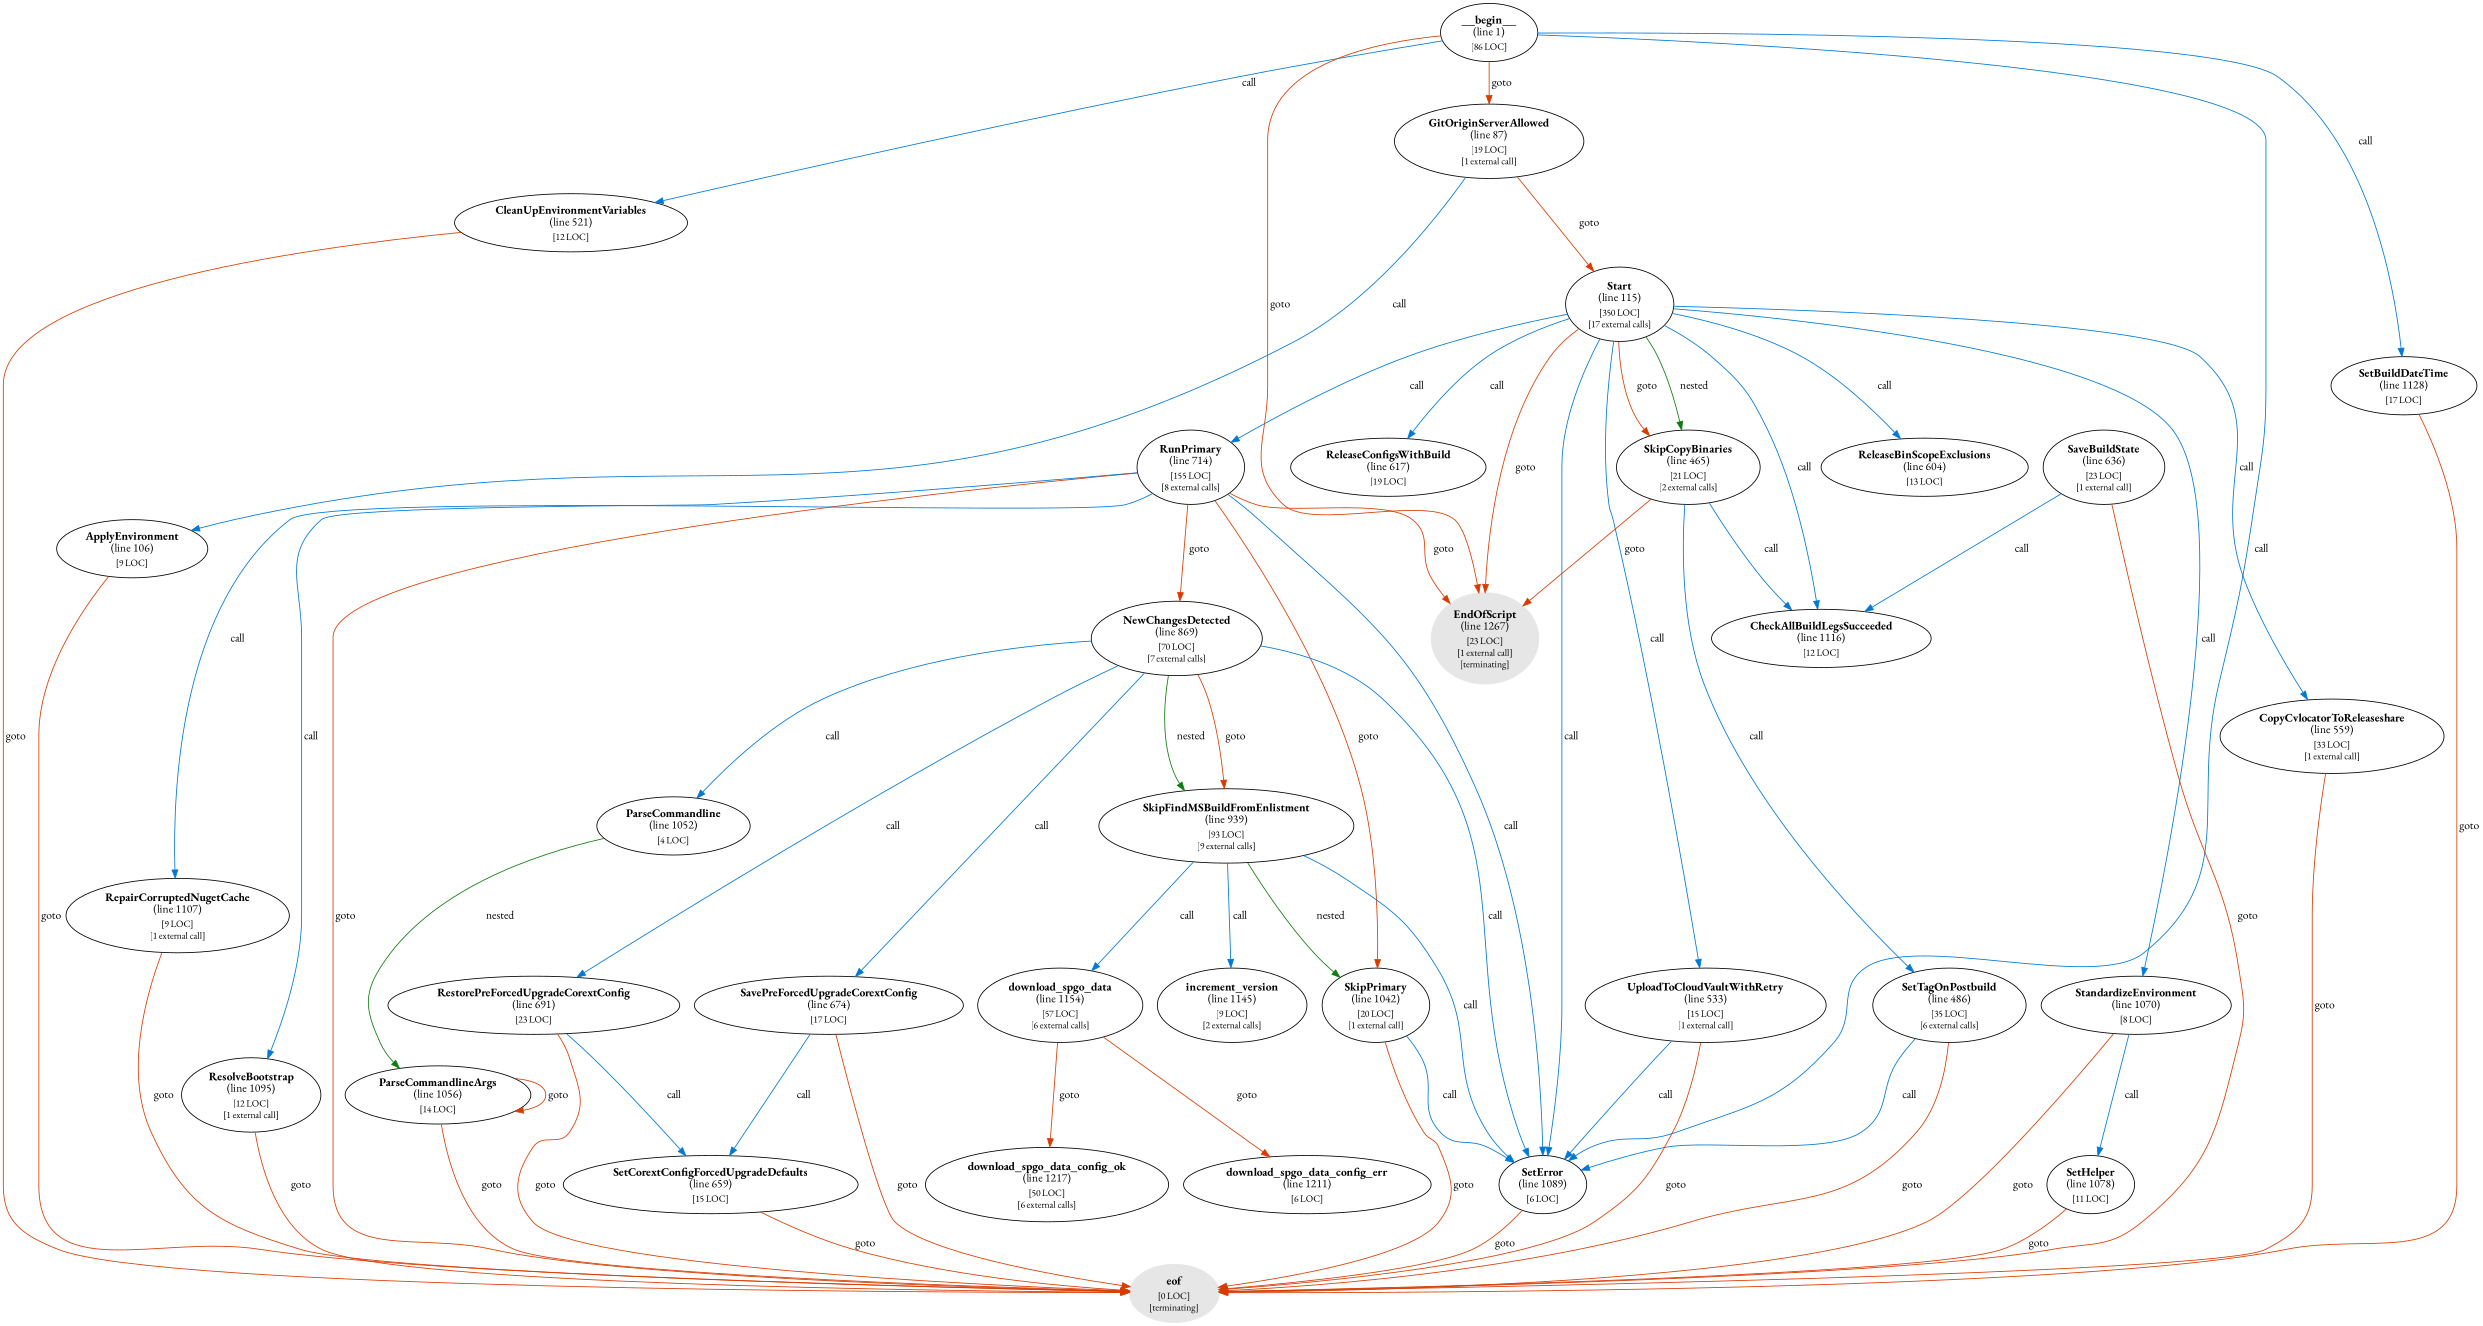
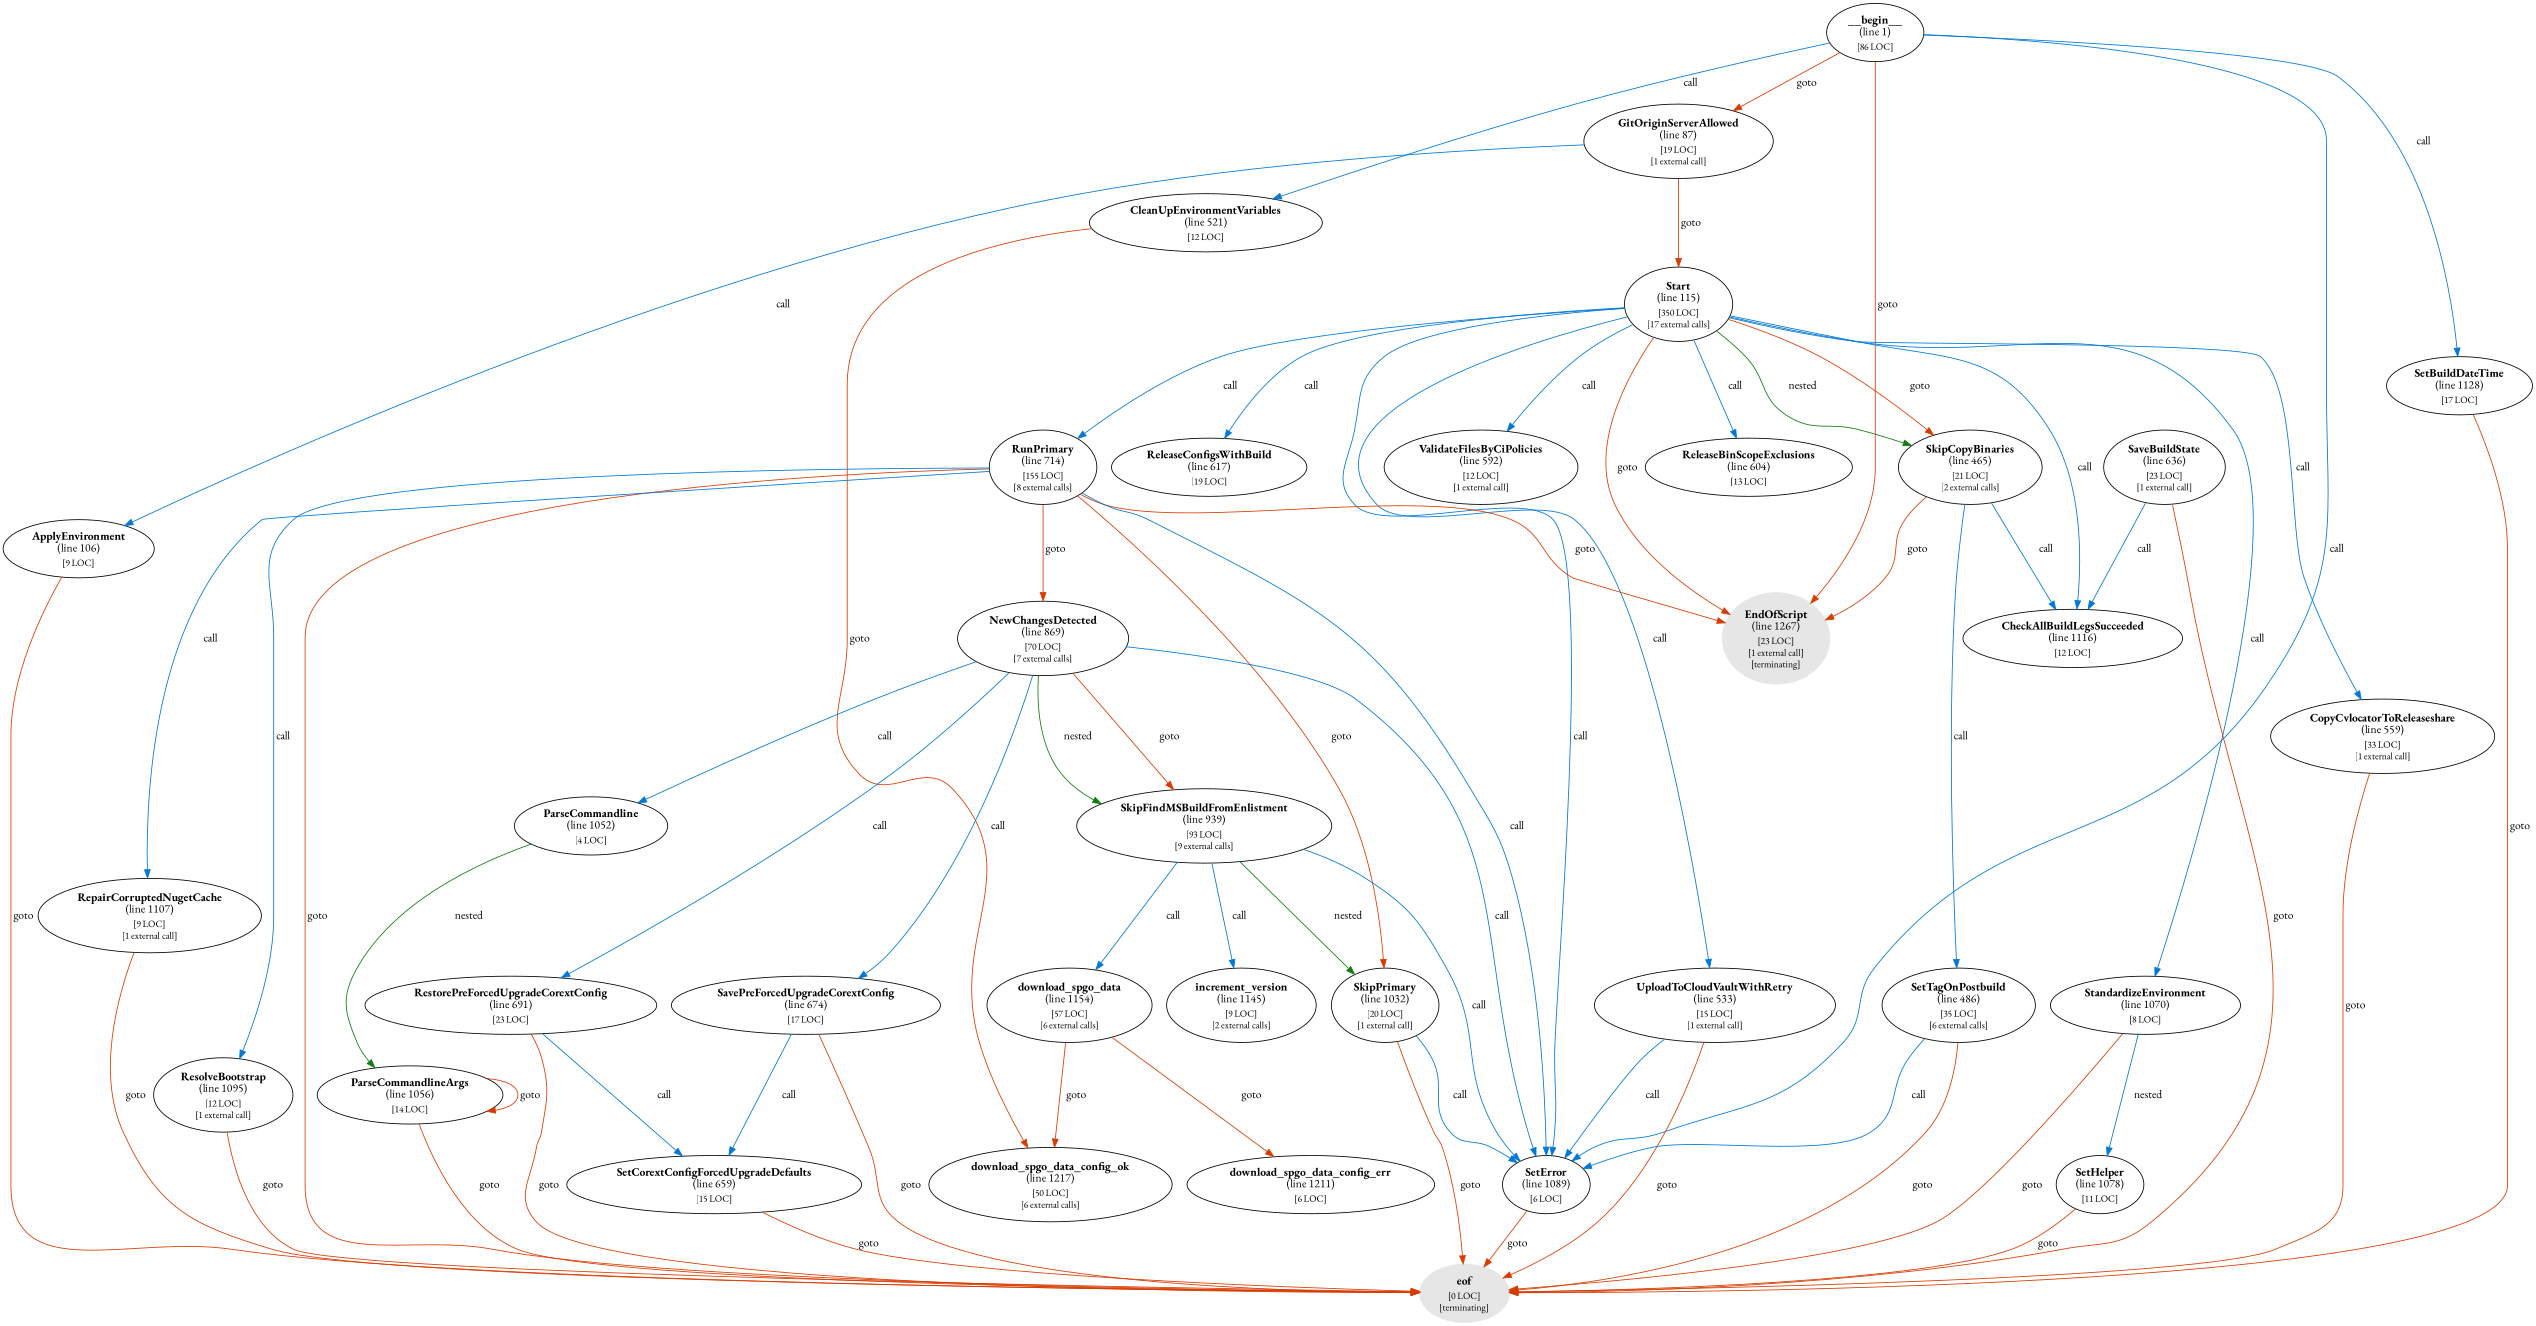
node "ValidateFilesByCiPolicies": added
node "SkipPrimary": text "(line 1042)" -> "(line 1032)"
edge "StandardizeEnvironment" -> "SetHelper": label " call" -> " nested"
edge "CleanUpEnvironmentVariables" -> "eof": now "CleanUpEnvironmentVariables" -> "download_spgo_data_config_ok"
